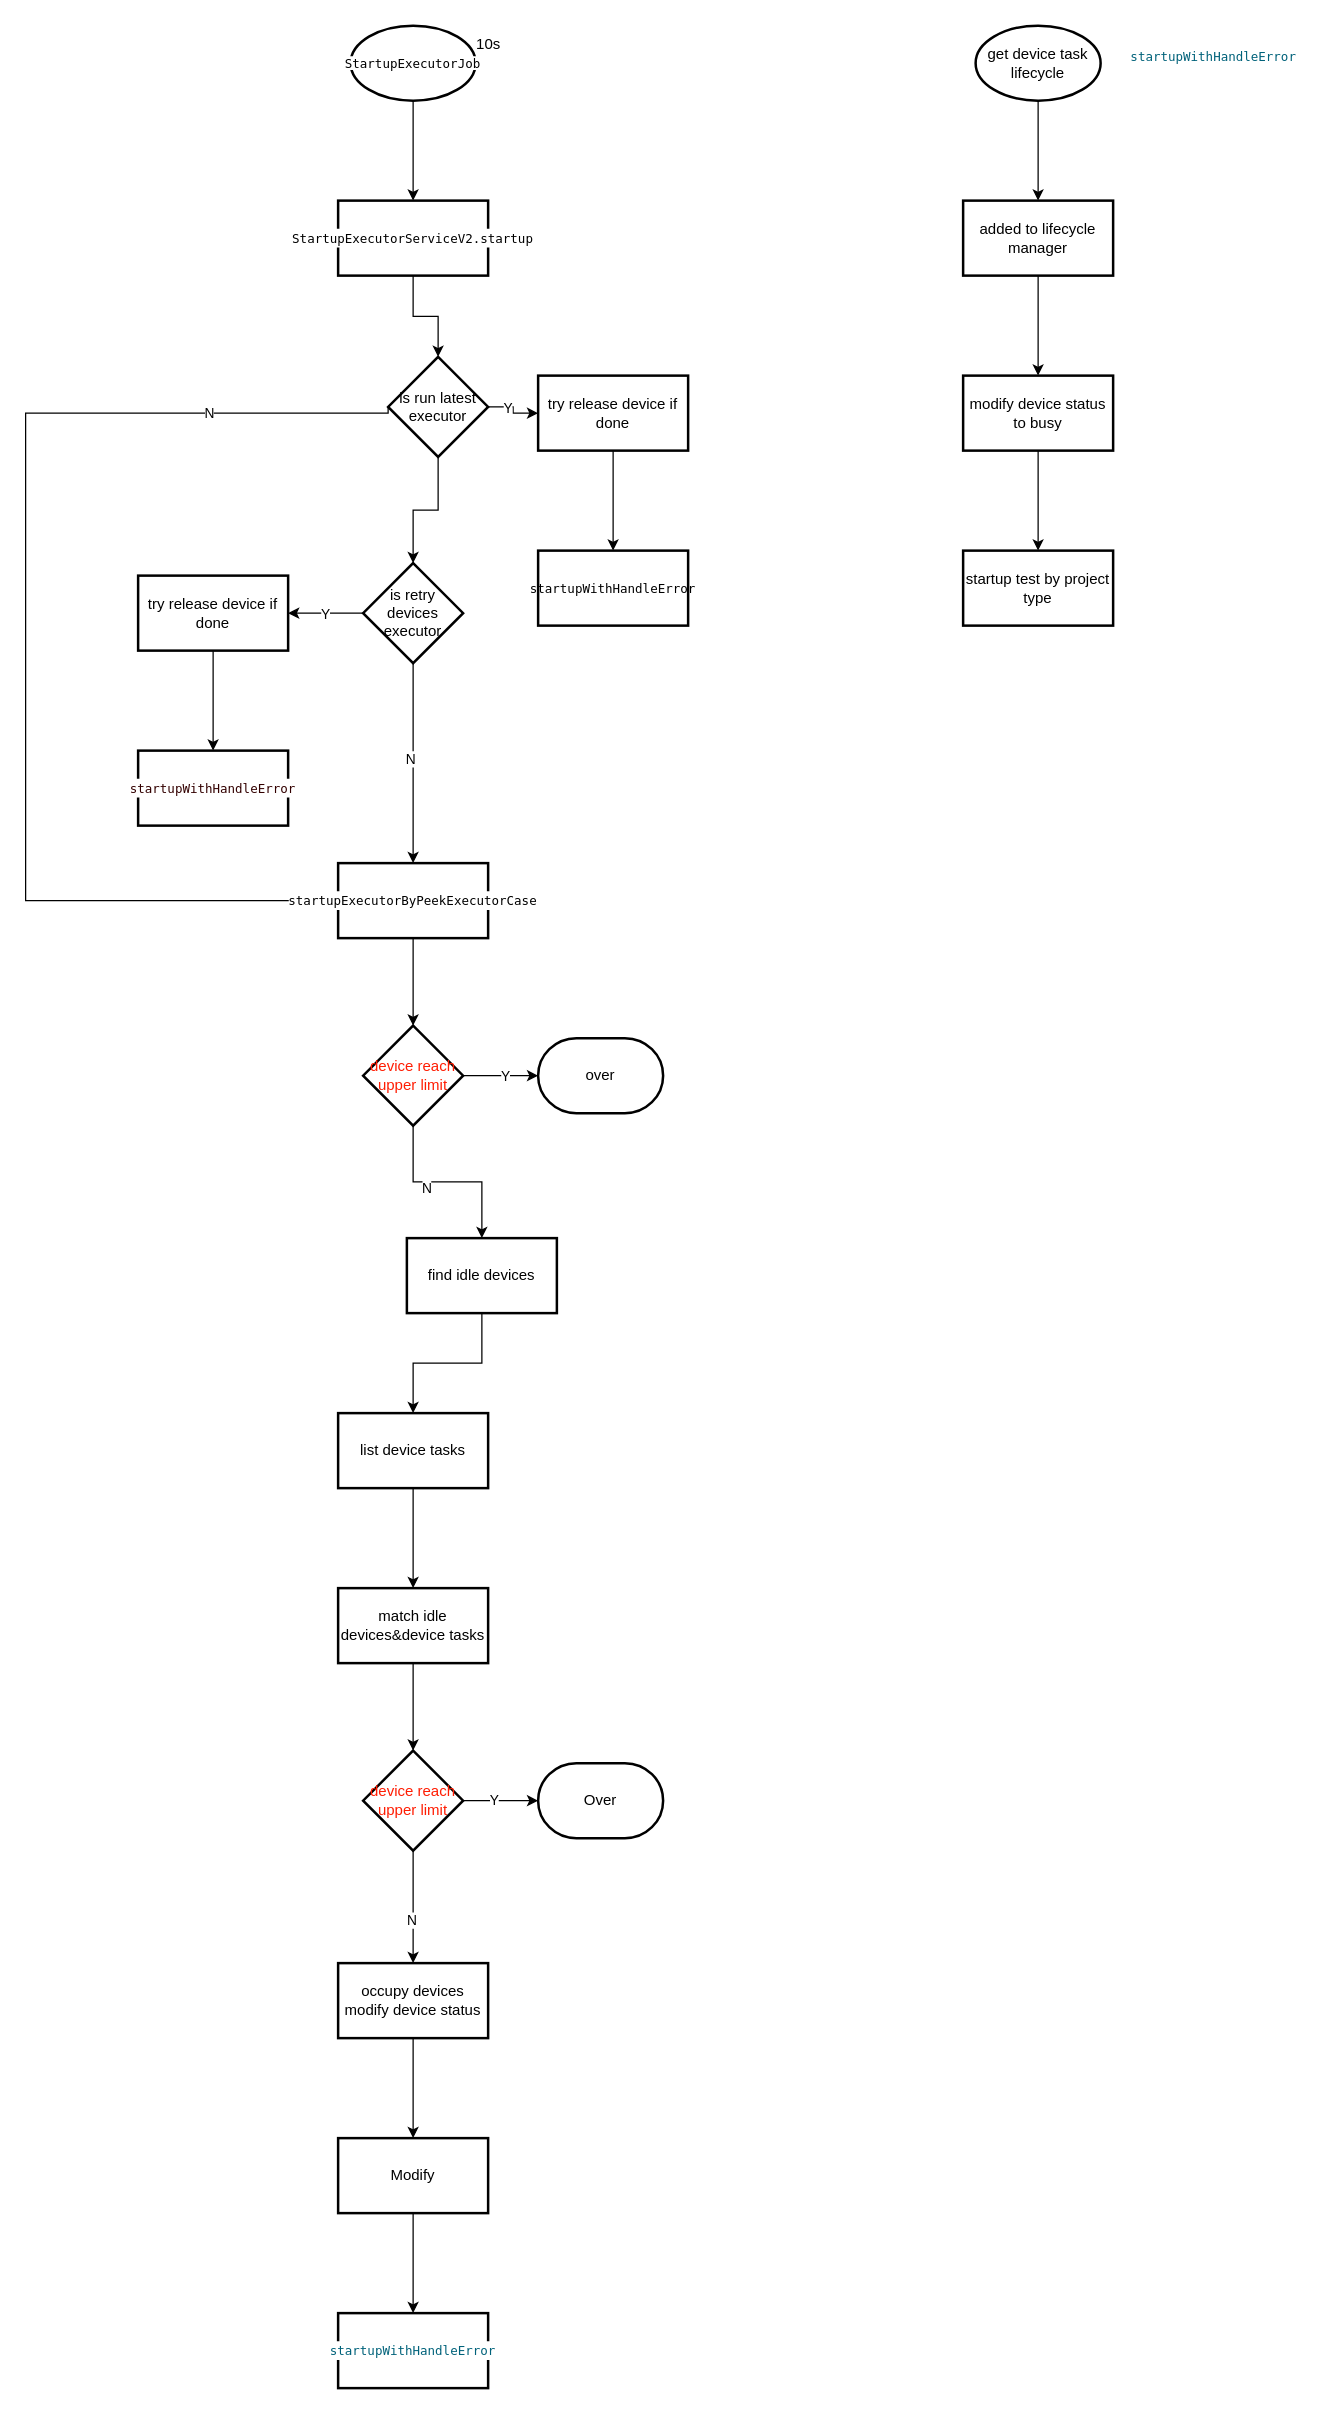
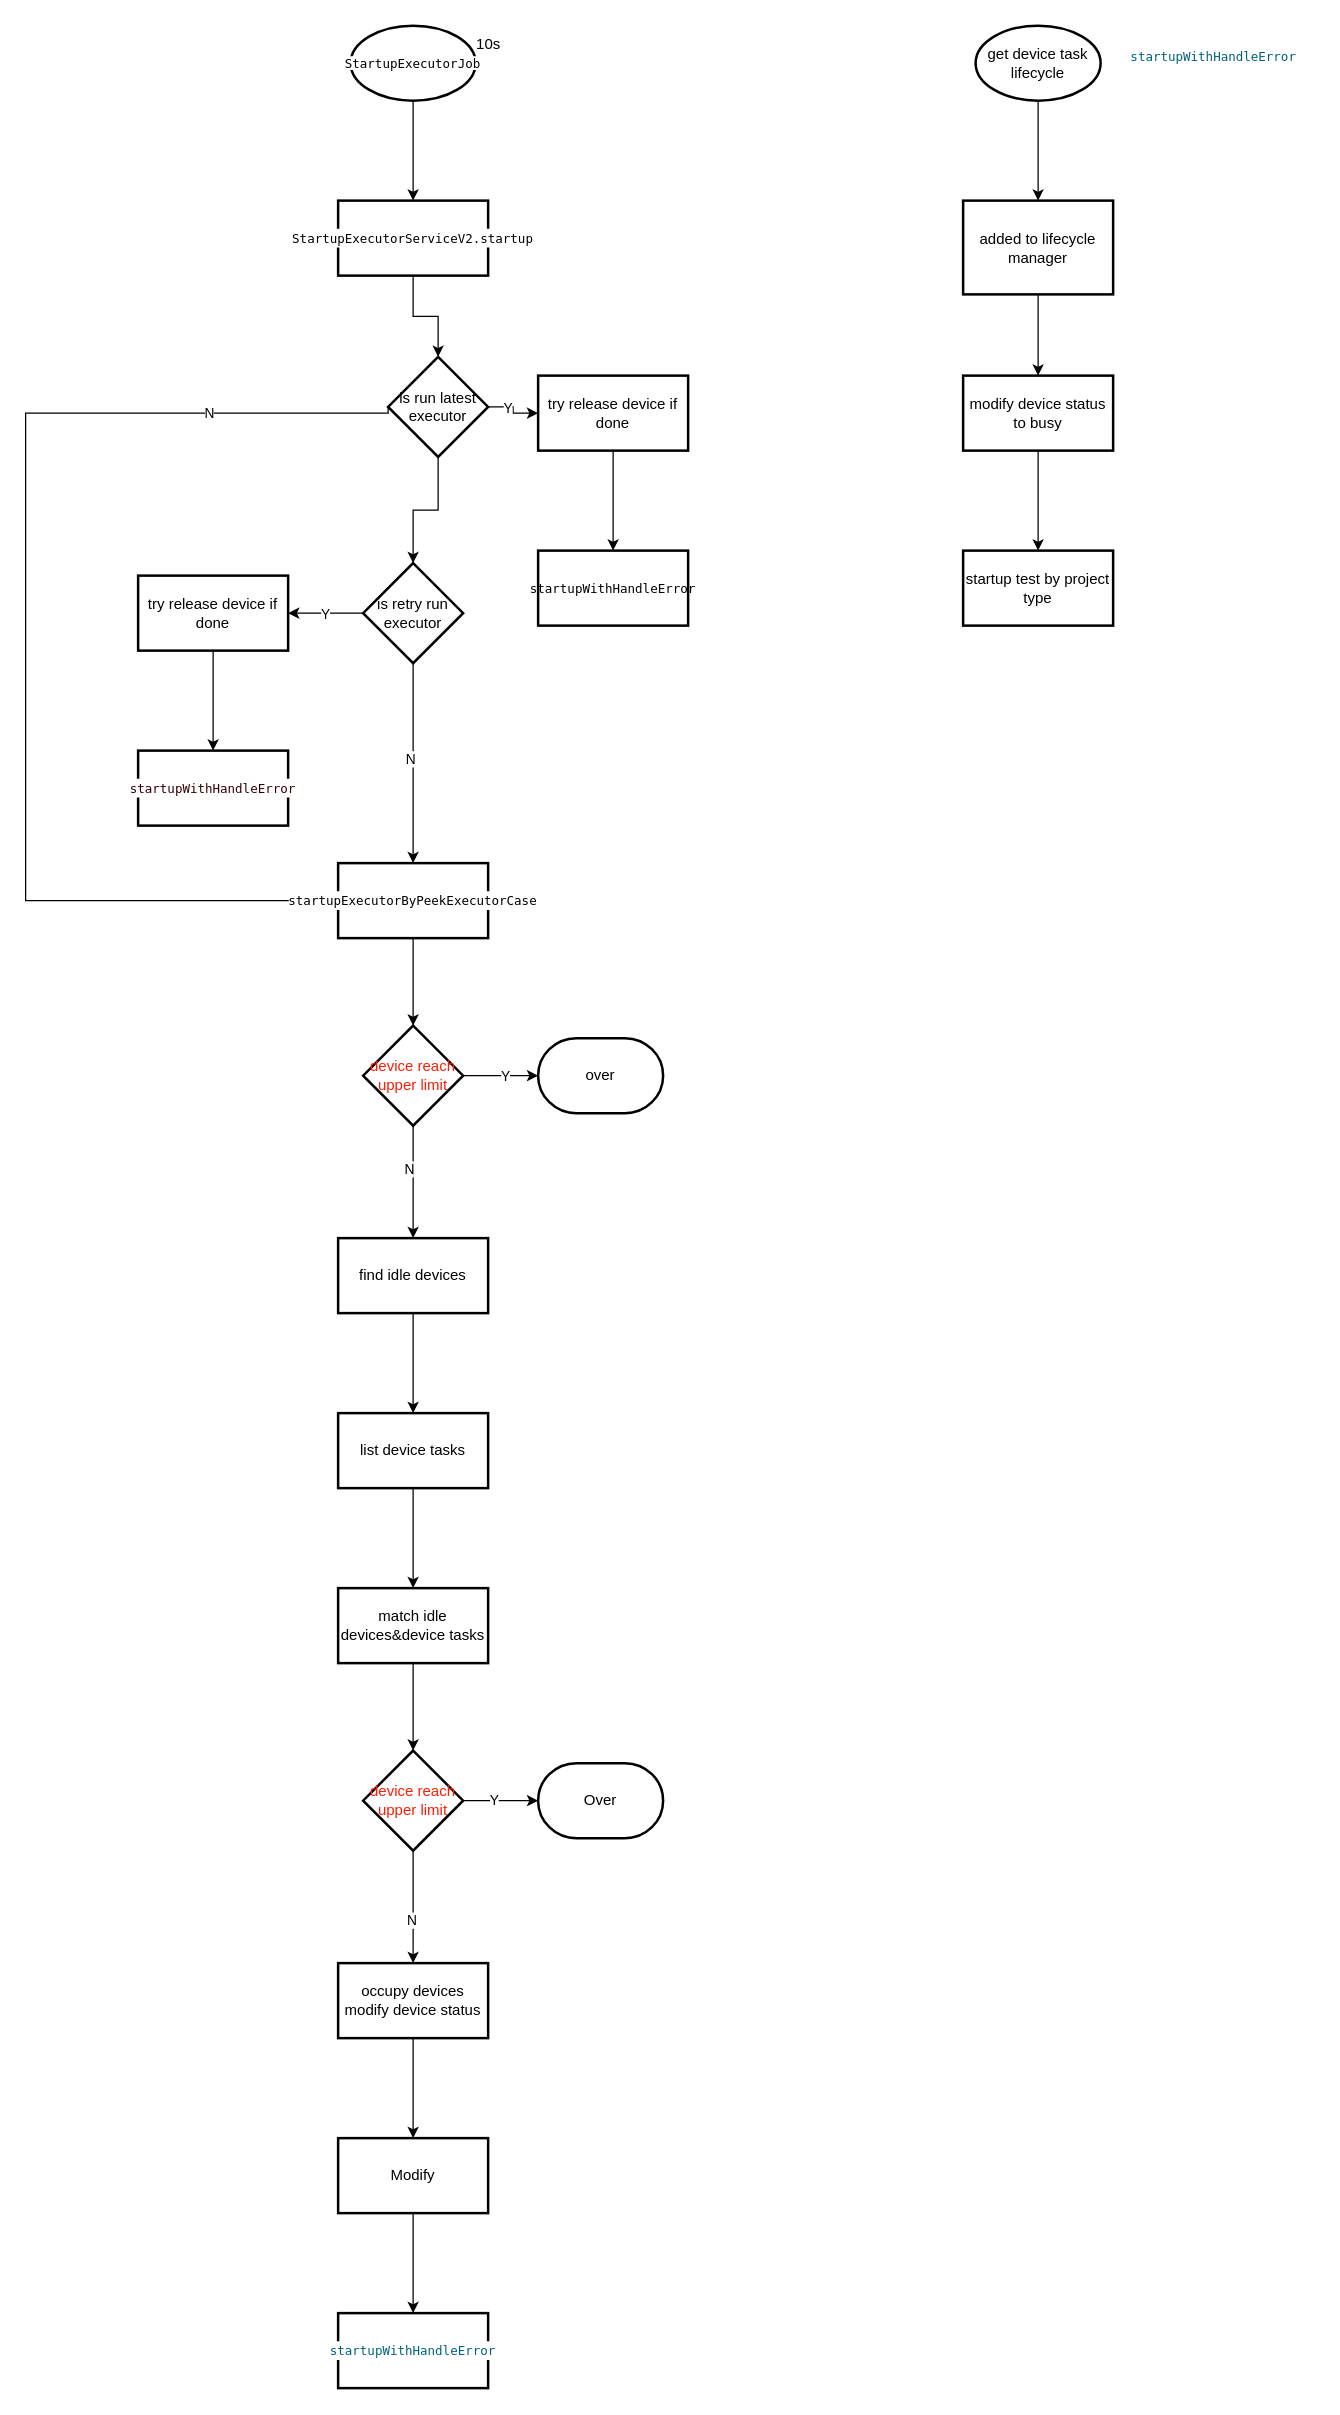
node "added to lifecycle manager": size 150x75 -> 150x94
node "is retry devices executor": label "is retry devices executor" -> "is retry run executor"
node "find idle devices": moved (482, 1276) -> (413, 1276)
